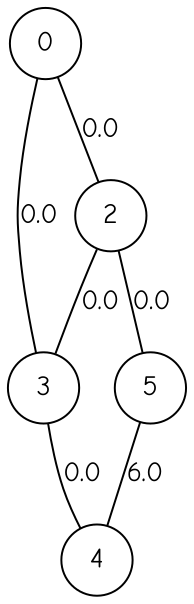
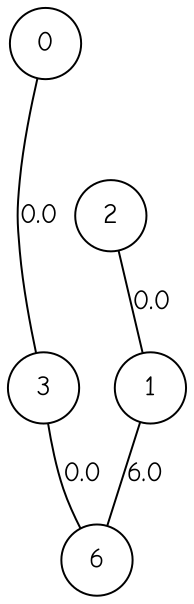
edge "0" -- "2": removed, label "0.0"
edge "2" -- "3": removed, label "0.0"
node "5": label "5" -> "1"
node "4": label "4" -> "6"
